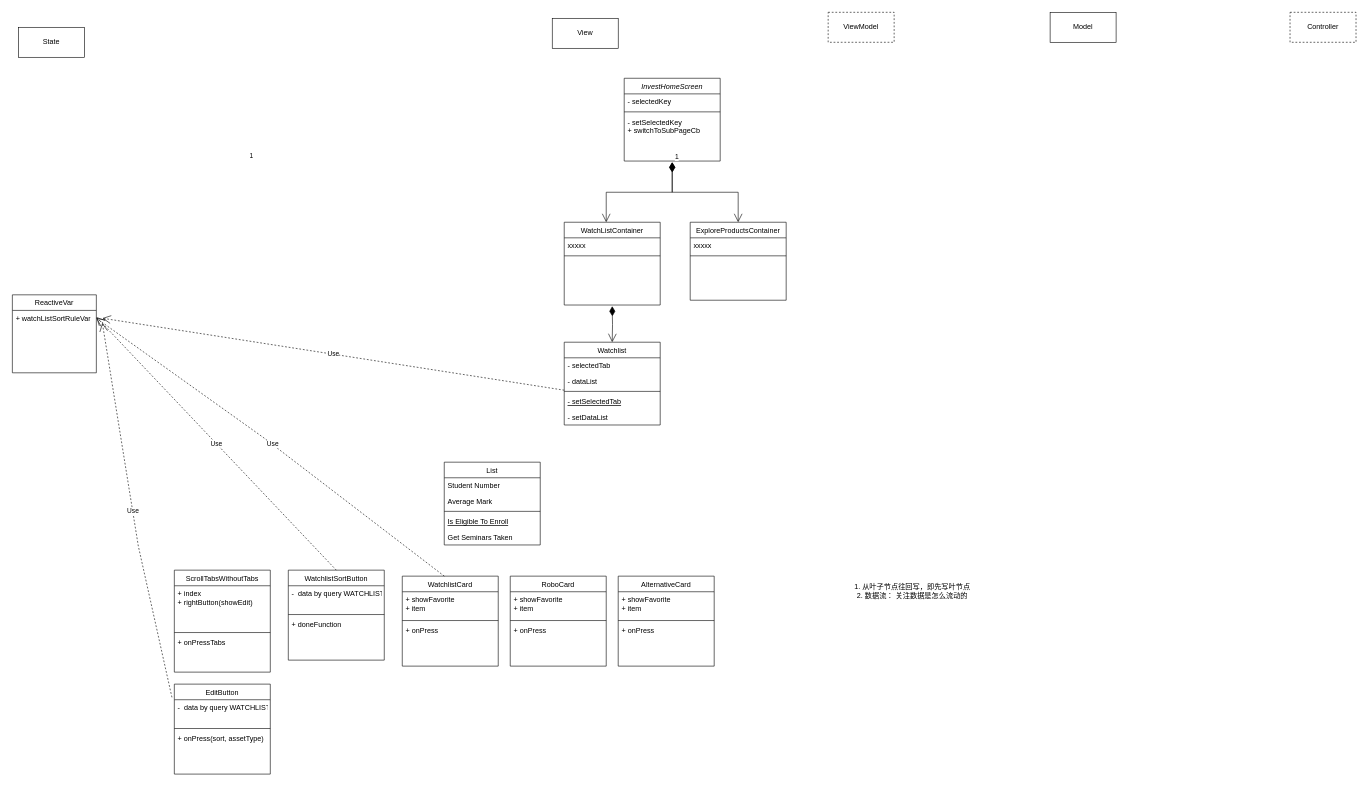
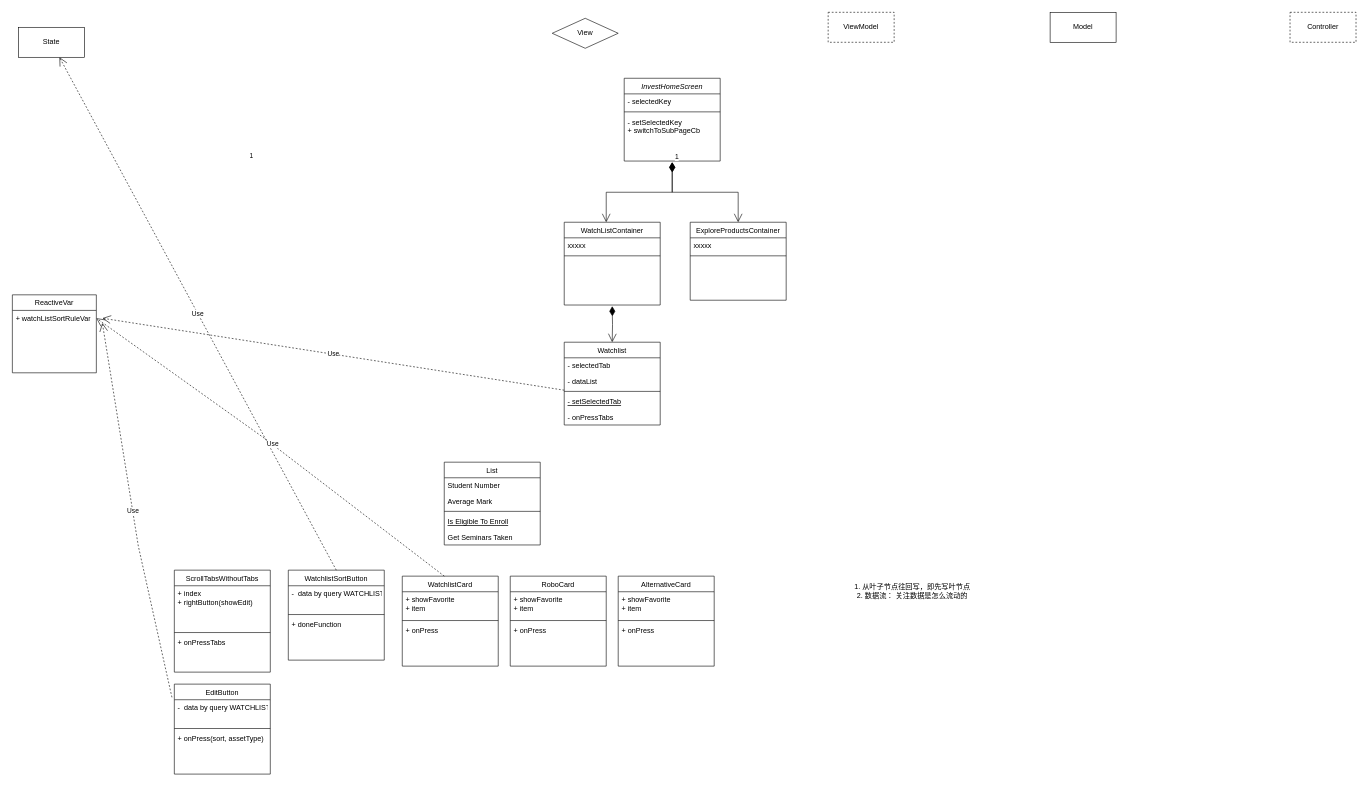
node "View": shape rectangle -> diamond
node "- setDataList": label "- setDataList" -> "- onPressTabs"
edge "WatchlistSortButton" -> "+ watchListSortRuleVar": now "WatchlistSortButton" -> "State"
